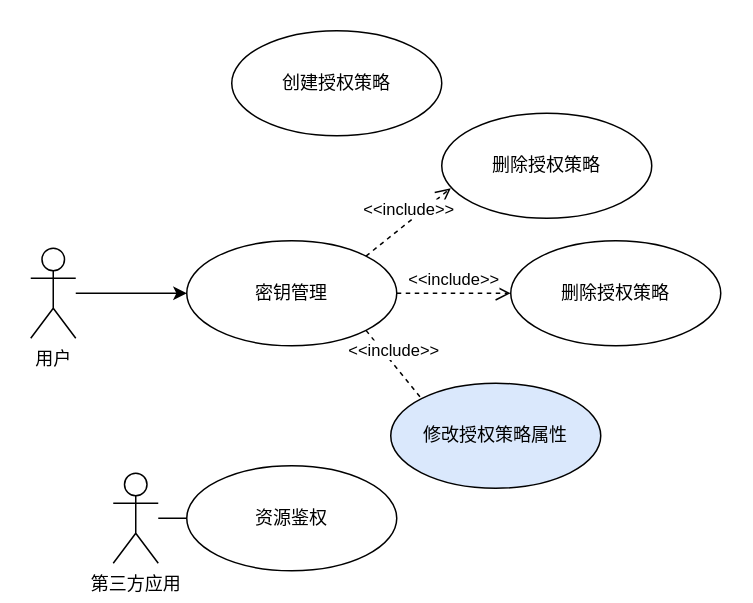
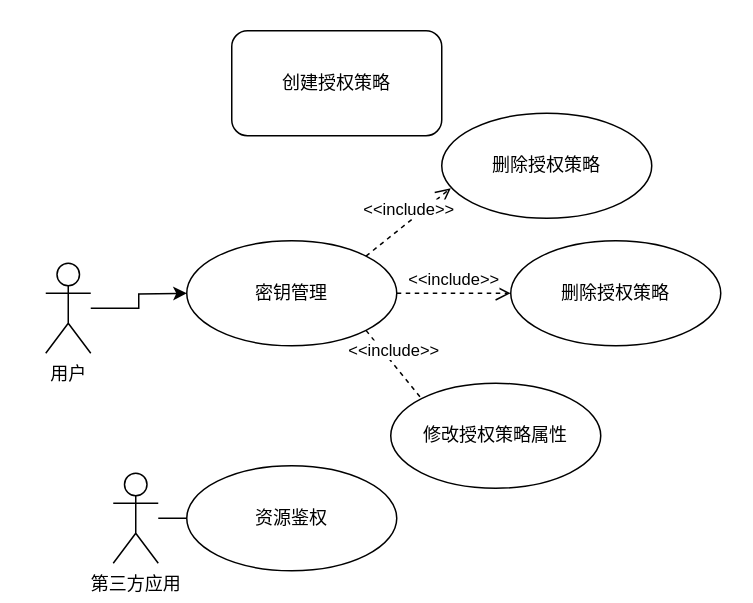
node "创建授权策略": shape ellipse -> rounded rectangle
node "用户": moved (53, 293) -> (68, 308)
node "修改授权策略属性": fillcolor #dae8fc -> #ffffff
